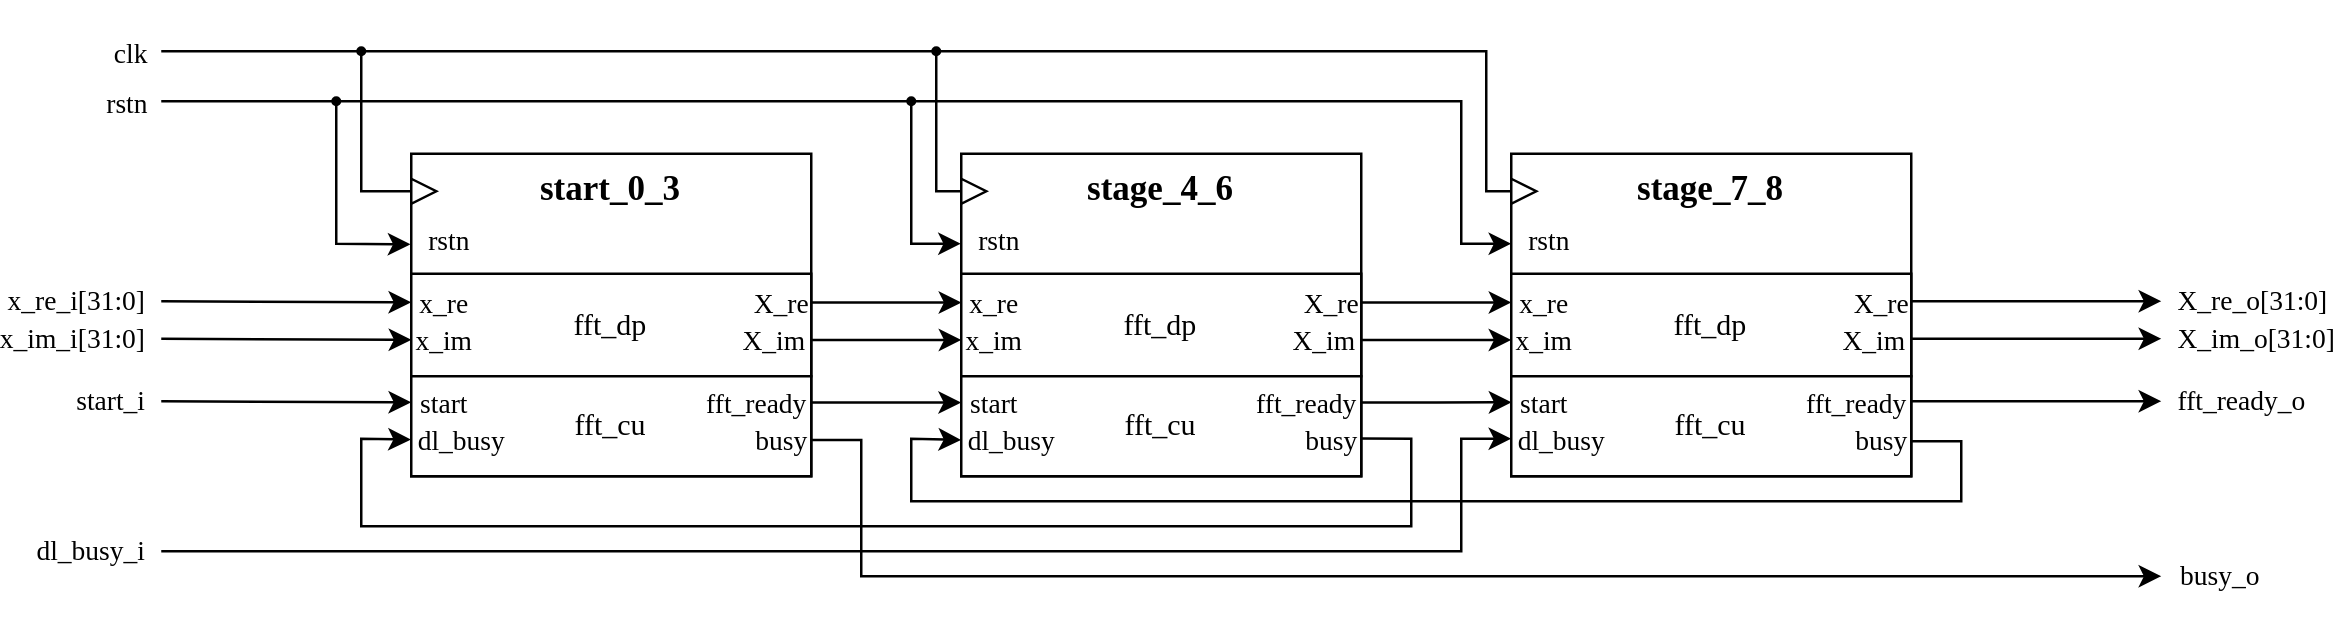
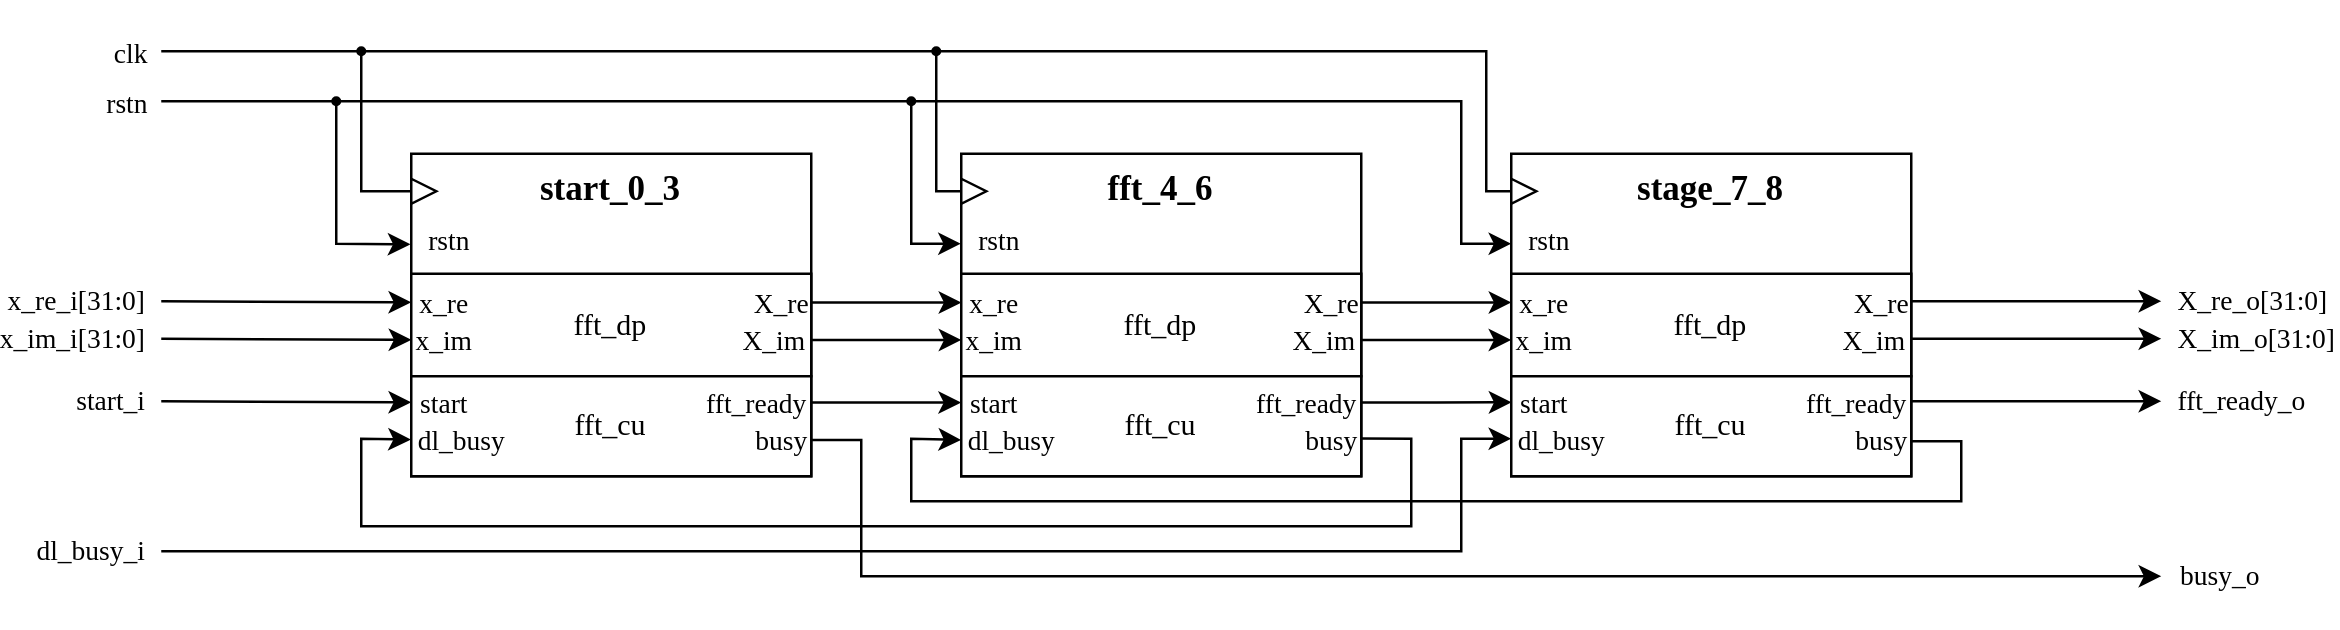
node "stage_4_6": label "stage_4_6" -> "fft_4_6"
